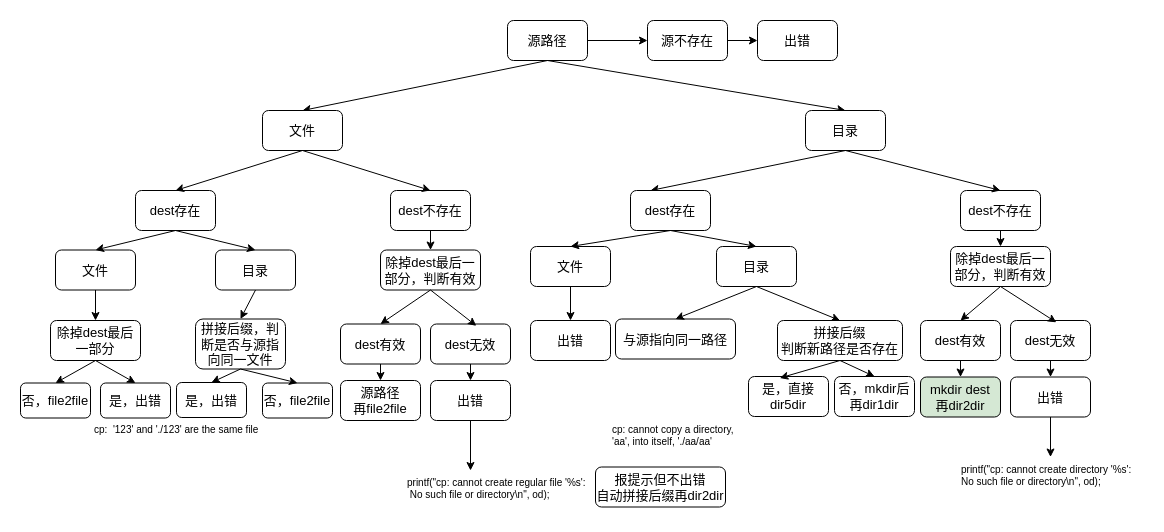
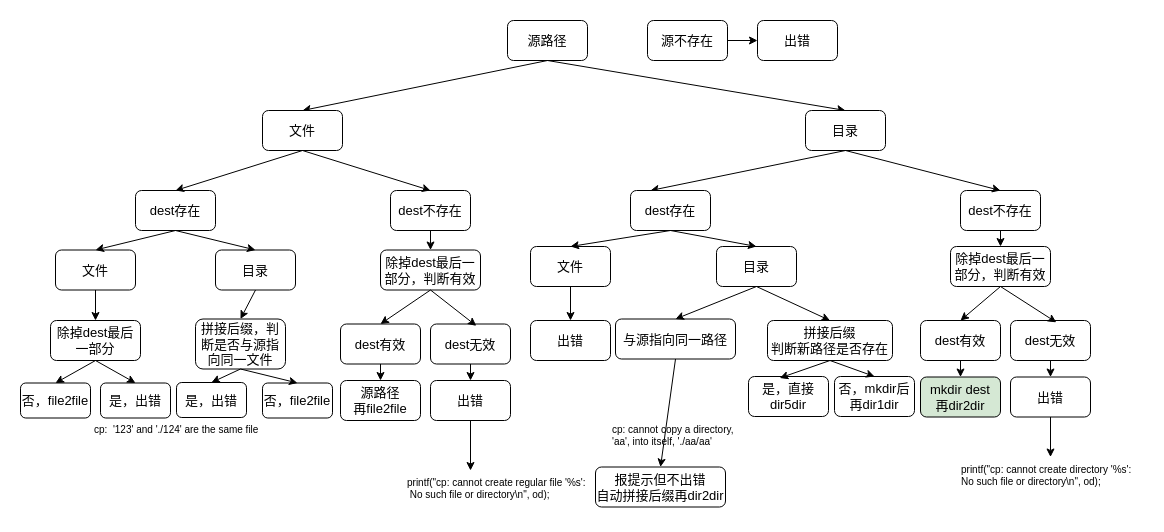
edge "源路径" -> "源不存在": removed
node "拼接后缀 判断新路径是否存在": moved (840, 341) -> (830, 341)
edge "与源指向同一路径" -> "报提示但不出错 自动拼接后缀再dir2dir": added
node "cp: '123' and './123' are the same file": label "cp: '123' and './123' are the same file" -> "cp: '123' and './124' are the same file"
